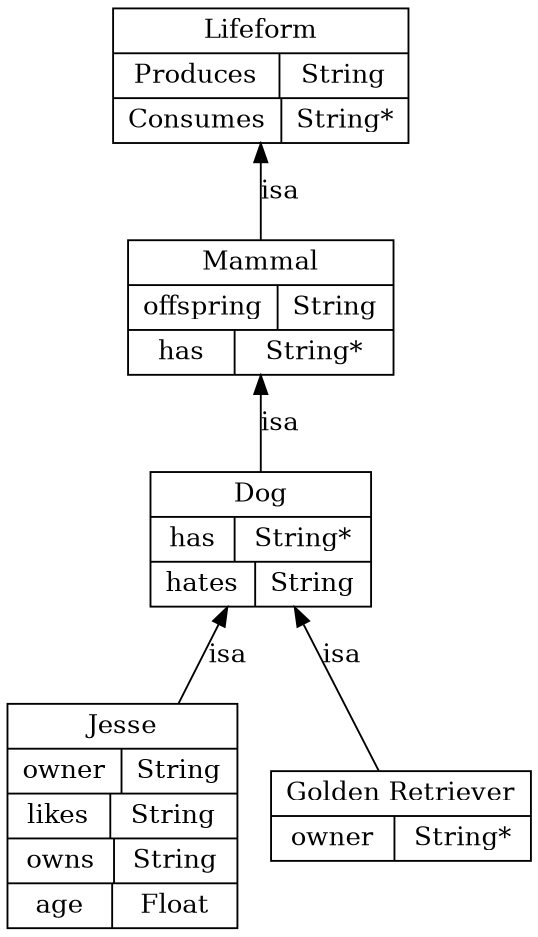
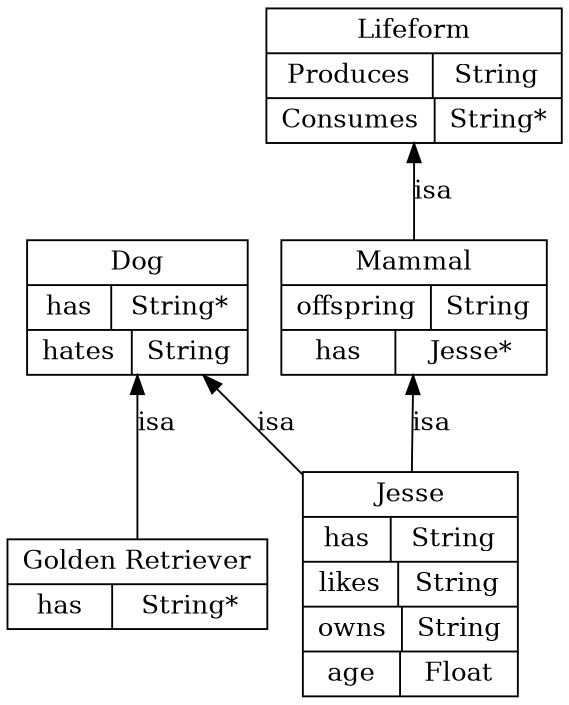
node "Mammal": text "String*" -> "Jesse*"
edge "Dog" -> "Mammal": now "Jesse" -> "Mammal"
node "Jesse": text "owner" -> "has"
node "Golden Retriever": text "owner" -> "has"
